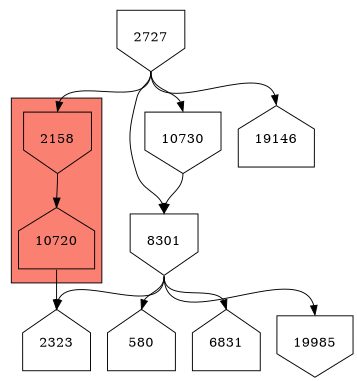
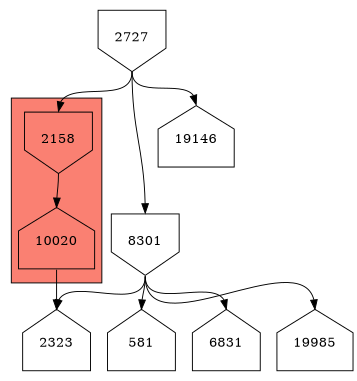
node "10730": removed
node "10720": label "10720" -> "10020"
node "580": label "580" -> "581"
node "19985": shape invhouse -> house
